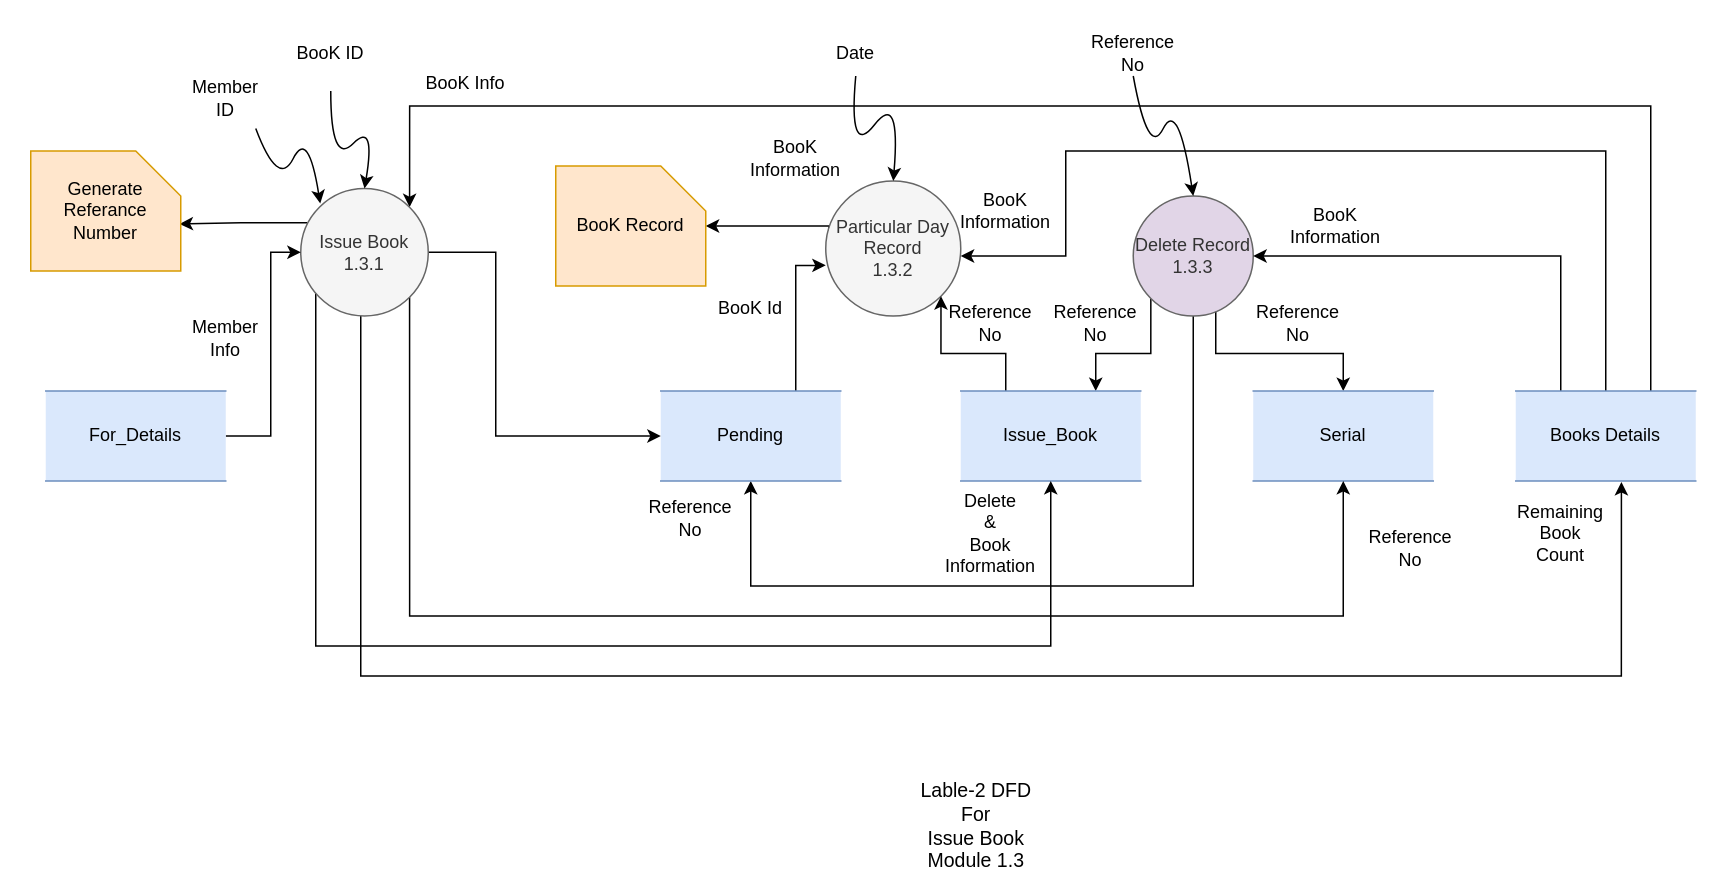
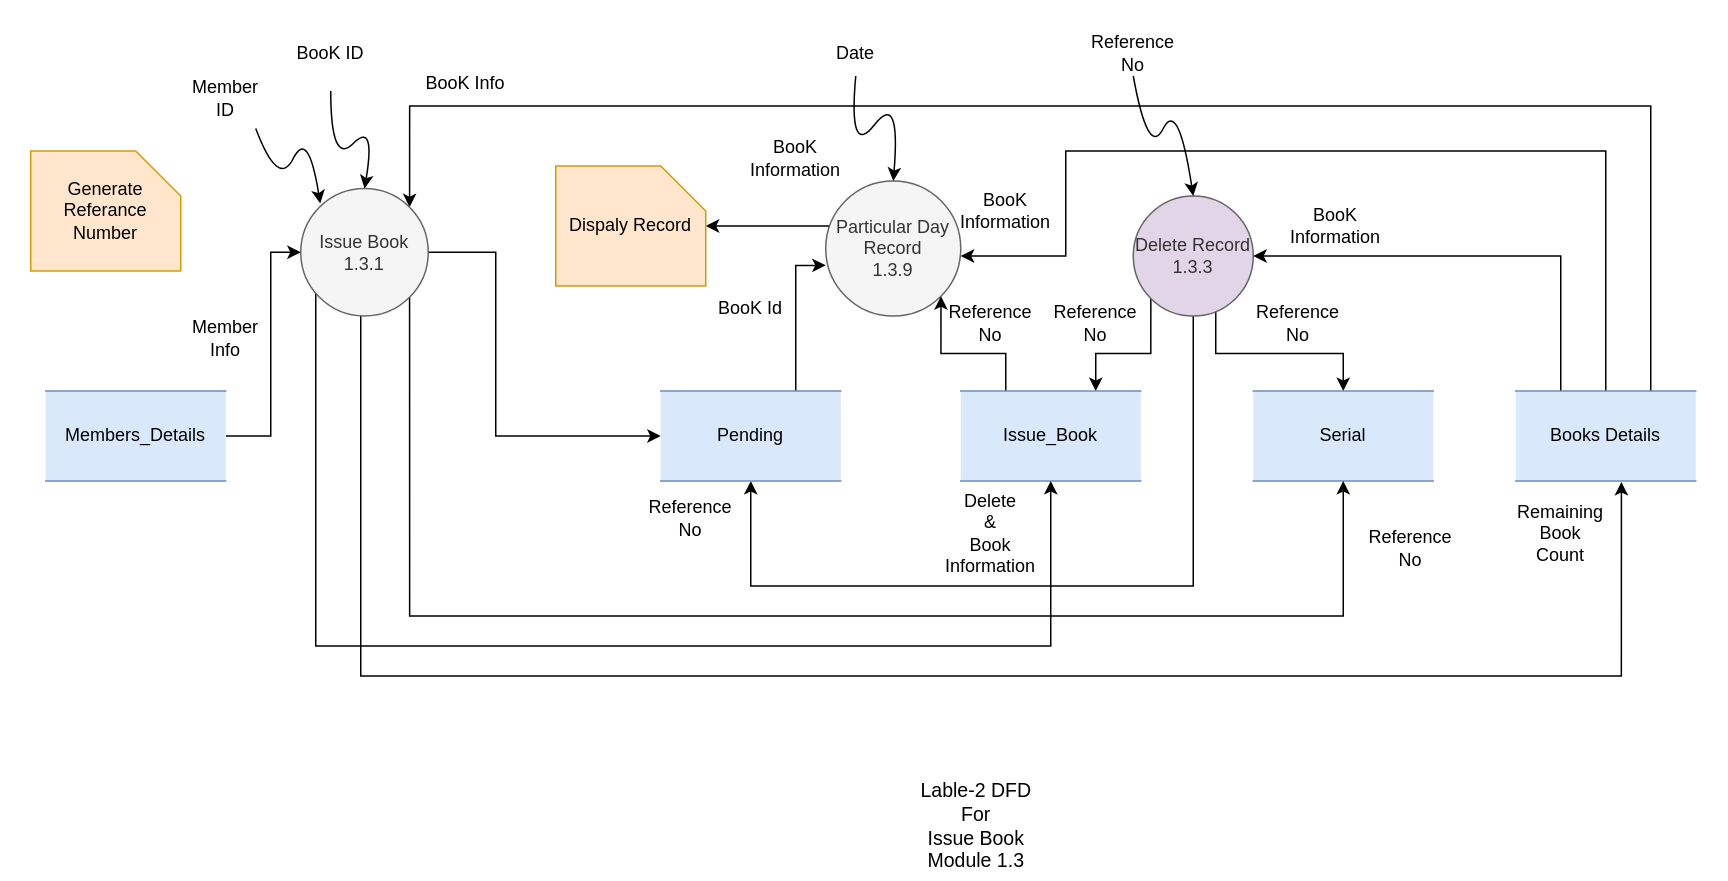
edge "Issue Book 1.3.1" -> "Generate Referance Number": removed
node "BooK Record": label "BooK Record" -> "Dispaly Record"
node "Particular Day Record 1.3.2": label "Particular Day Record 1.3.2" -> "Particular Day Record 1.3.9"
node "For_Details": label "For_Details" -> "Members_Details"
